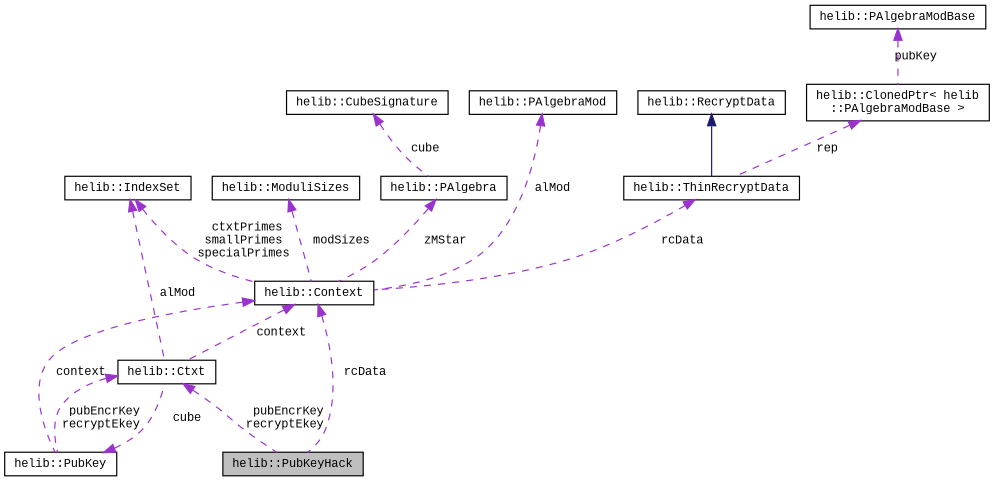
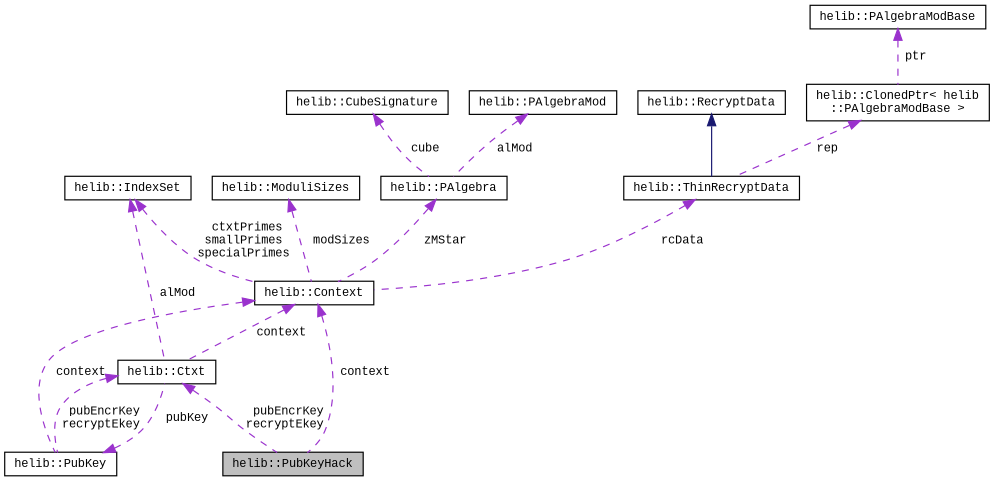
edge "helib::ClonedPtr< helib ::PAlgebraModBase >" -> "helib::PAlgebraModBase": label " pubKey" -> " ptr"
edge "helib::Context" -> "helib::PAlgebraMod": now "helib::PAlgebra" -> "helib::PAlgebraMod"
edge "helib::PubKeyHack" -> "helib::Context": label " rcData" -> " context"
edge "helib::Ctxt" -> "helib::PubKey": label " cube" -> " pubKey"
